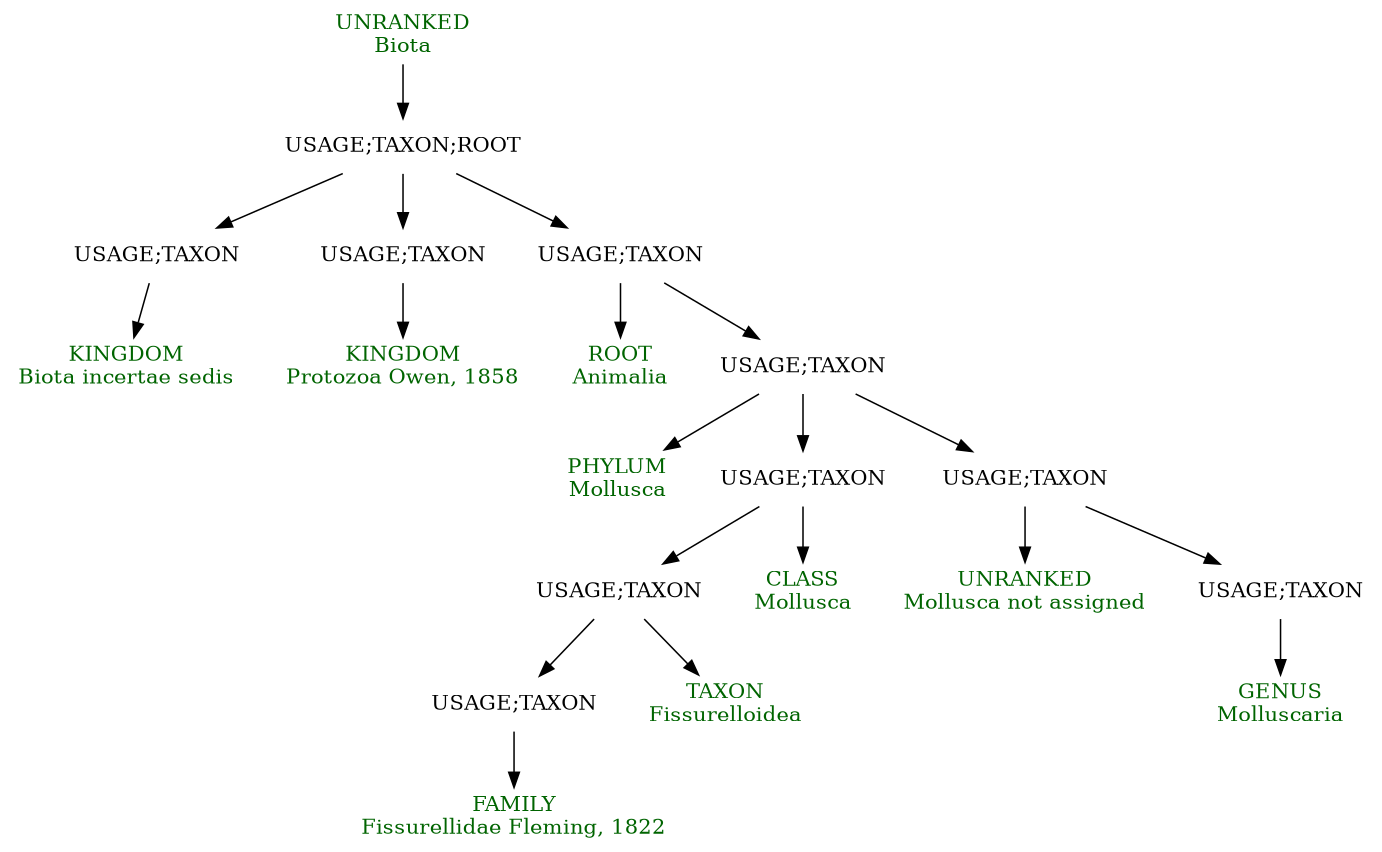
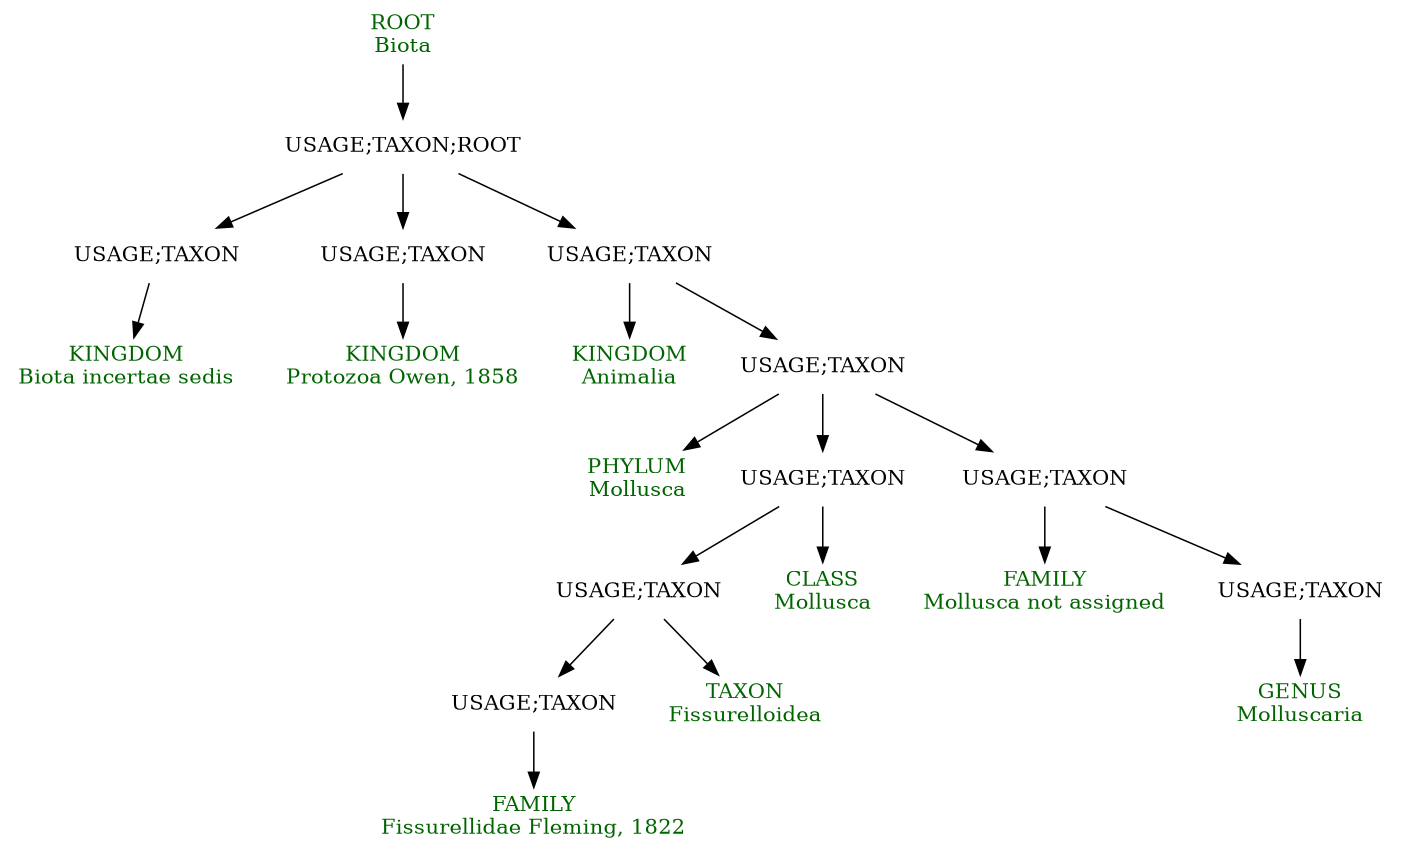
node "UNRANKED Biota": label "UNRANKED Biota" -> "ROOT Biota"
node "ROOT Animalia": label "ROOT Animalia" -> "KINGDOM Animalia"
node "UNRANKED Mollusca not assigned": label "UNRANKED Mollusca not assigned" -> "FAMILY Mollusca not assigned"
